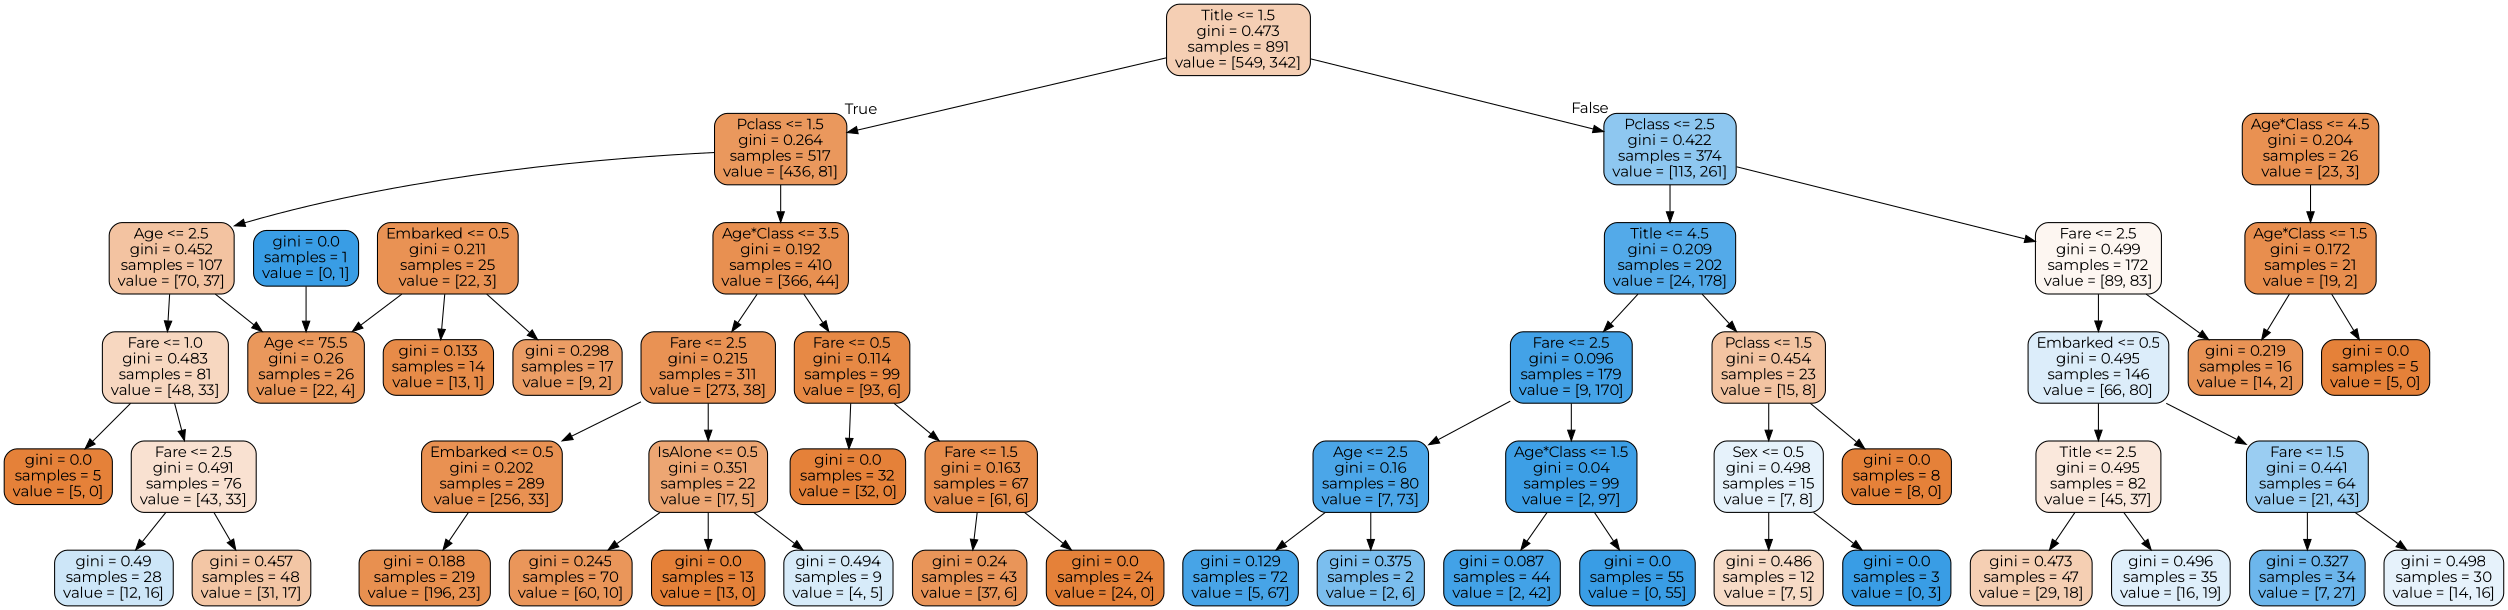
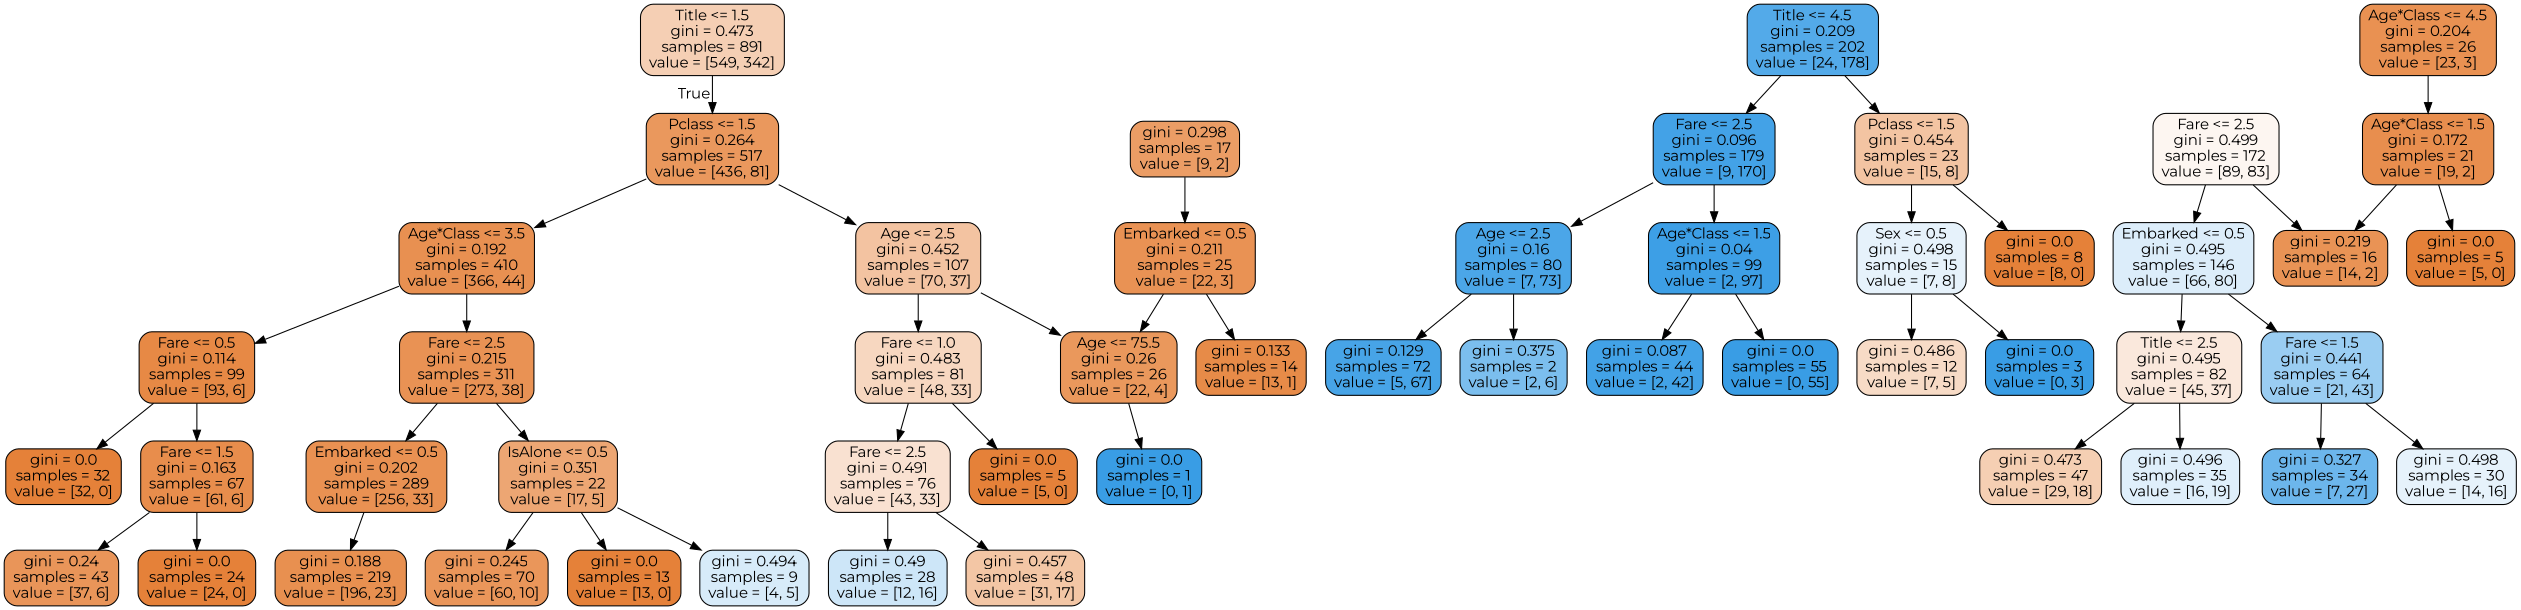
node "Pclass <= 2.5 gini = 0.422 samples = 374 value = [113, 261]": removed
edge "gini = 0.0 samples = 1 value = [0, 1]" -> "Age <= 75.5 gini = 0.26 samples = 26 value = [22, 4]": reversed
edge "Embarked <= 0.5 gini = 0.211 samples = 25 value = [22, 3]" -> "gini = 0.298 samples = 17 value = [9, 2]": reversed
